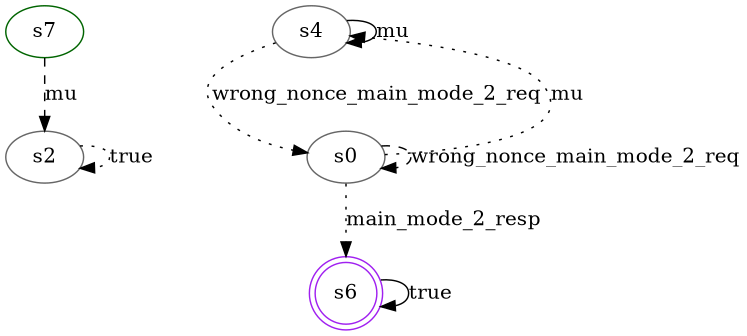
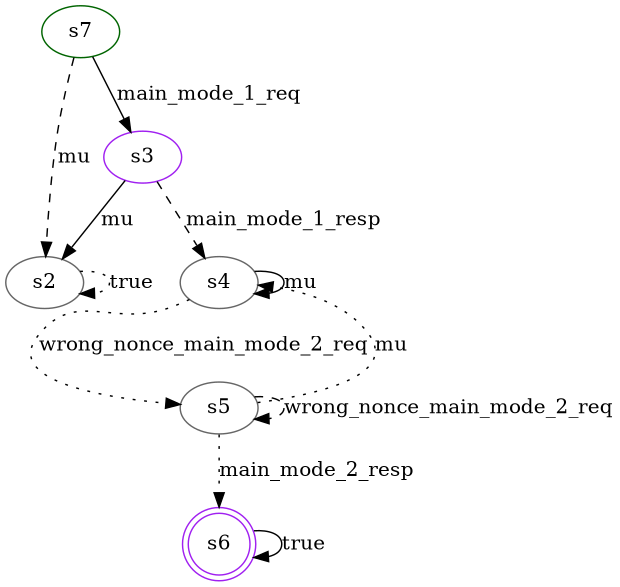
node "s3": added
node "s0": label "s0" -> "s5"
